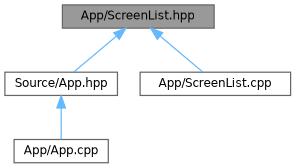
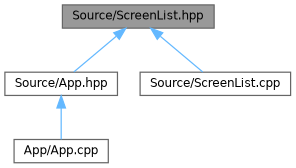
node "App/ScreenList.hpp": label "App/ScreenList.hpp" -> "Source/ScreenList.hpp"
node "App/ScreenList.cpp": label "App/ScreenList.cpp" -> "Source/ScreenList.cpp"
